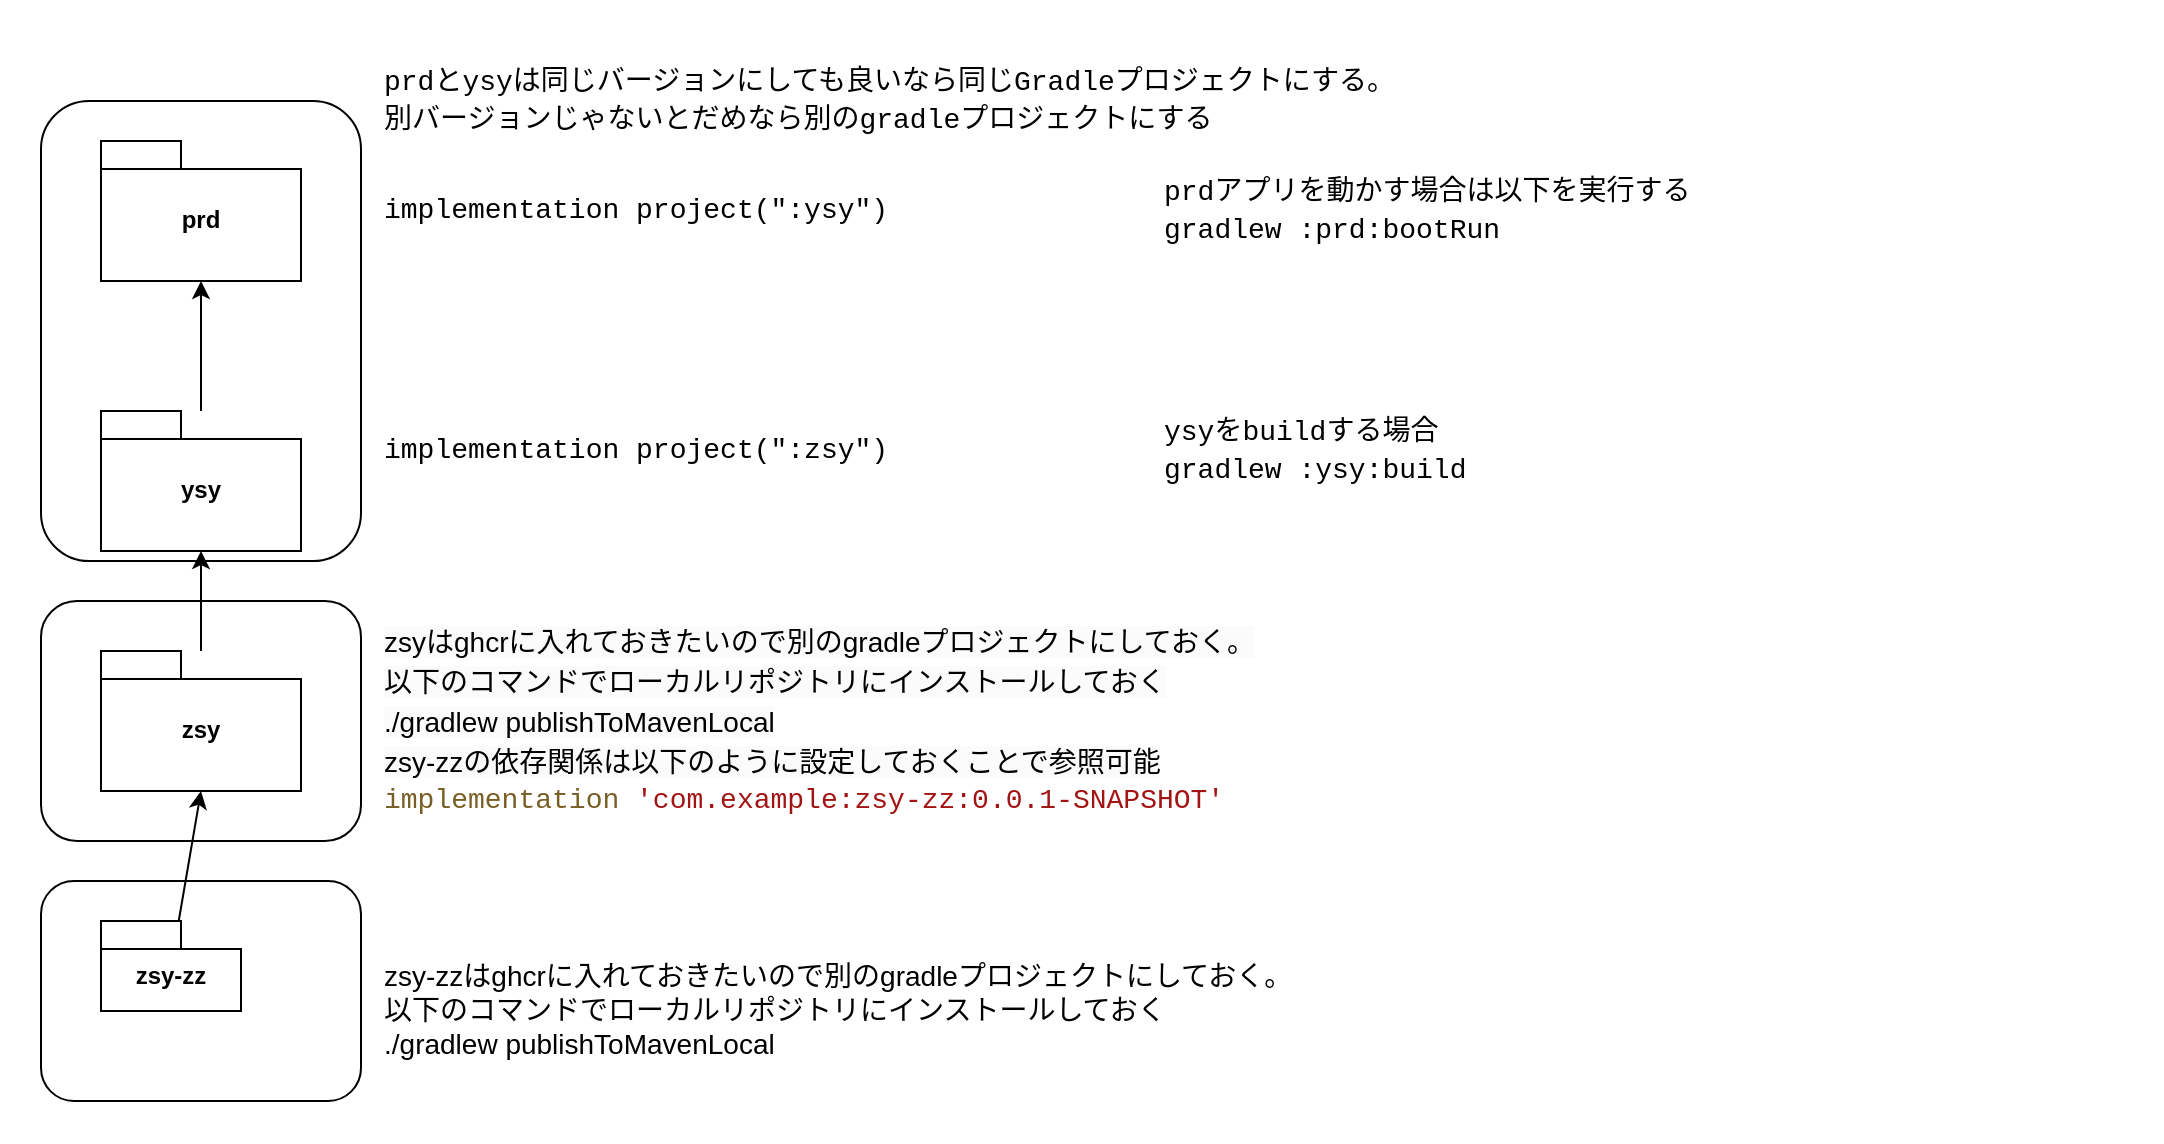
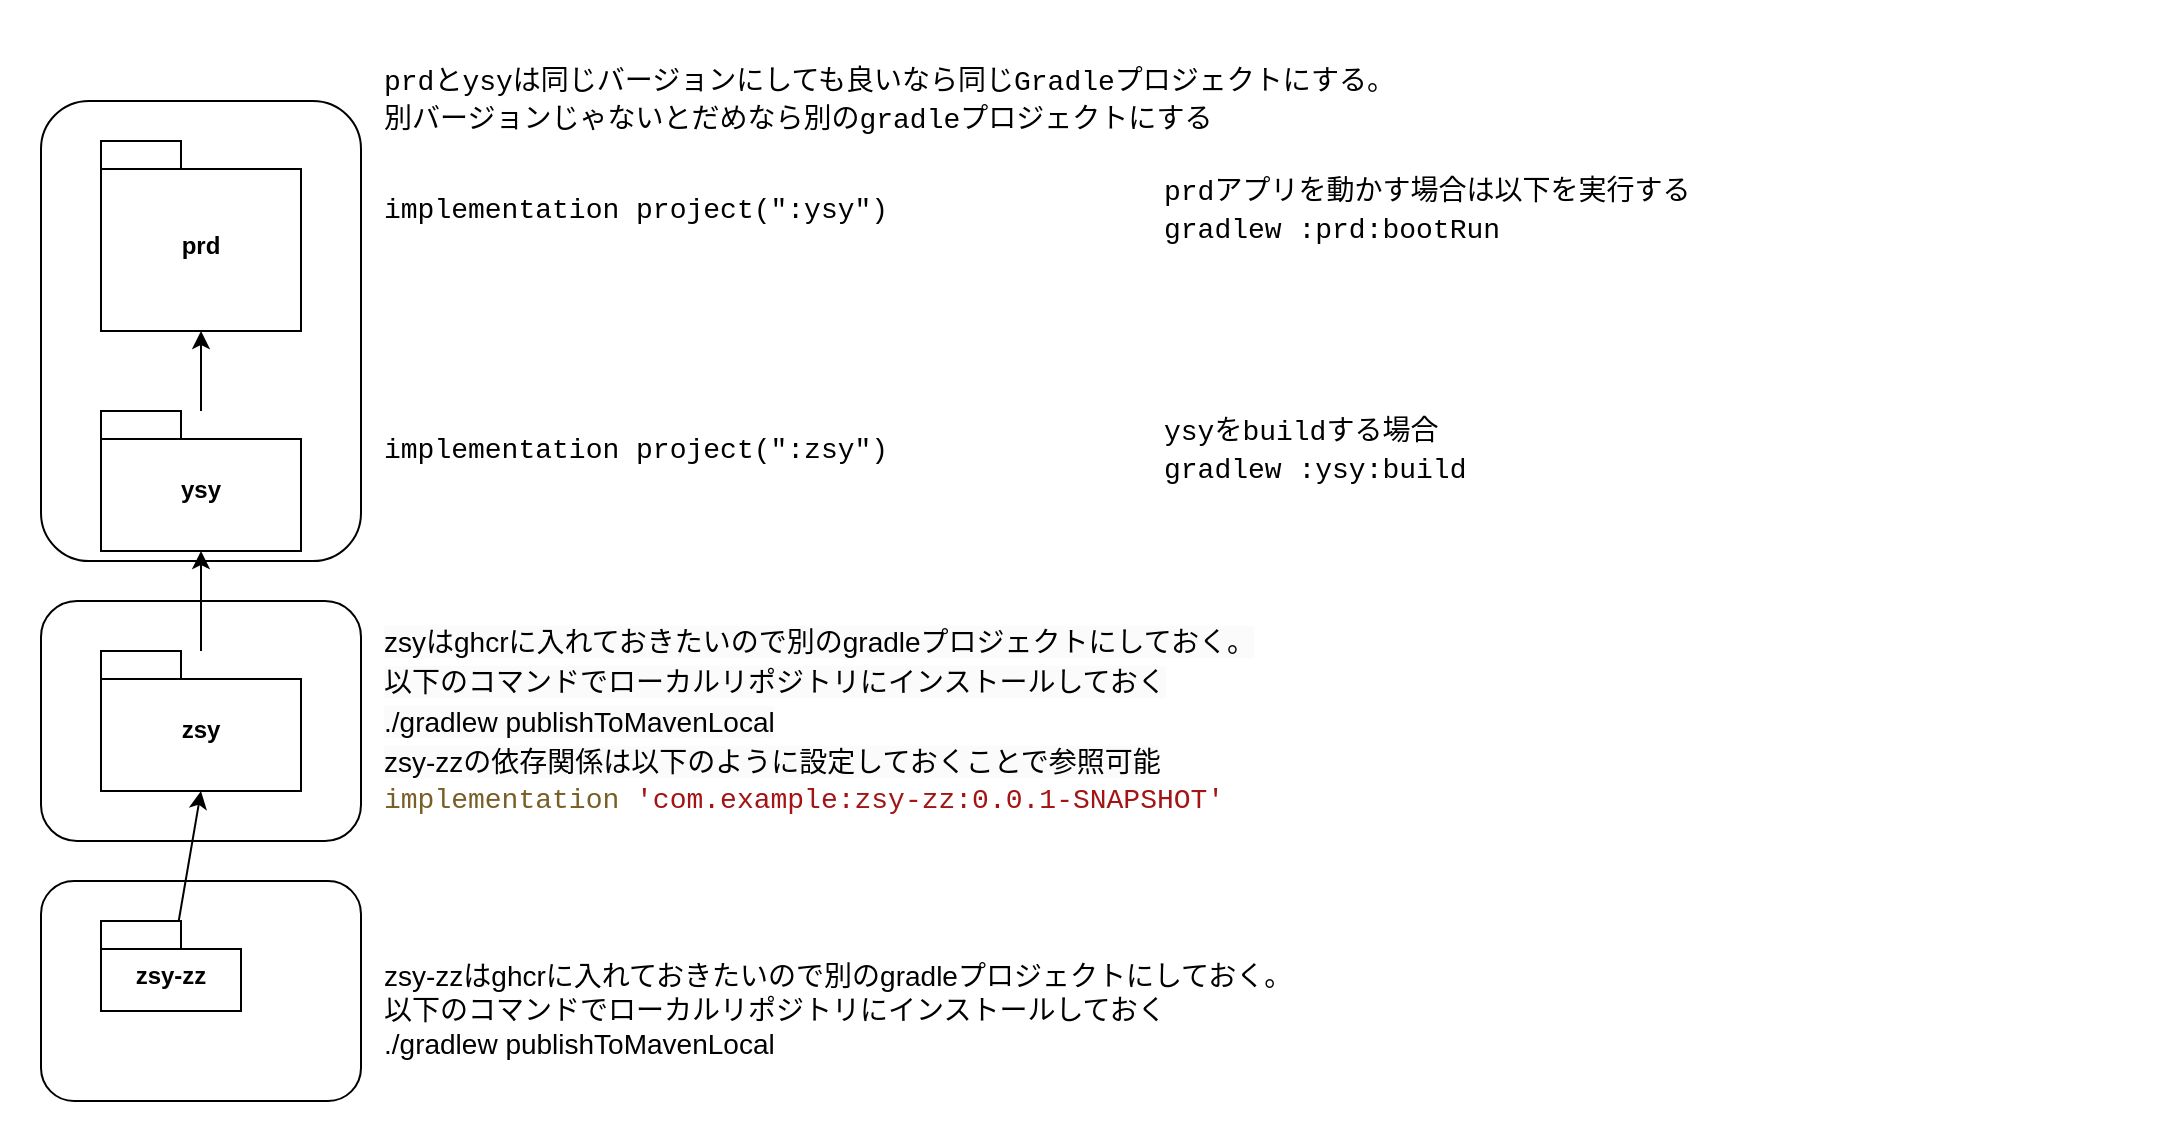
node "prd": size 200x140 -> 200x190
